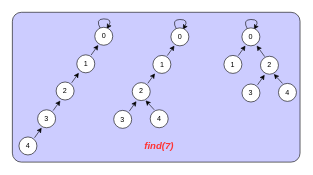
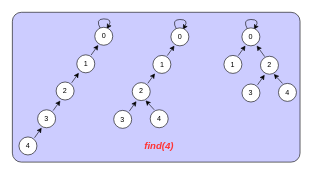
node "find(7)": label "find(7)" -> "find(4)"
